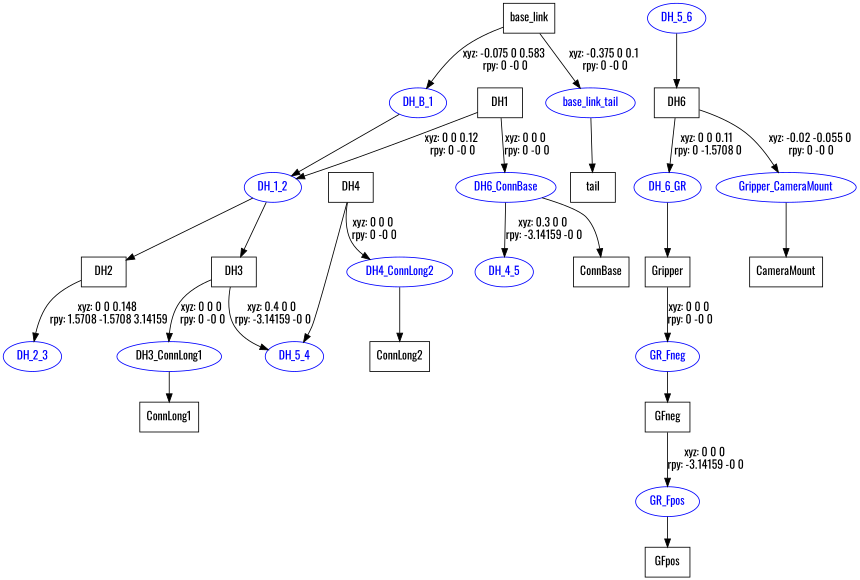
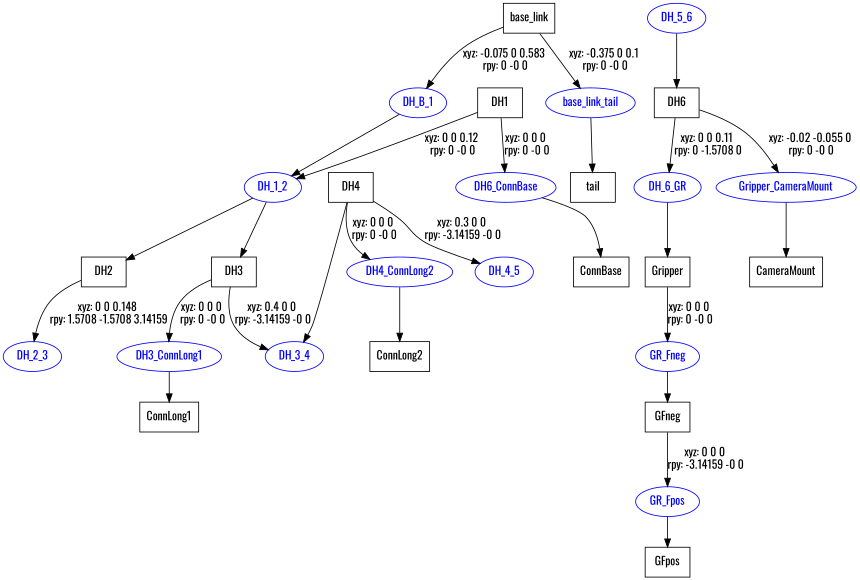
edge "DH6_ConnBase" -> "DH_4_5": now "DH4" -> "DH_4_5"
node "DH3_ConnLong1": fontcolor black -> blue
node "DH_5_4": label "DH_5_4" -> "DH_3_4"
